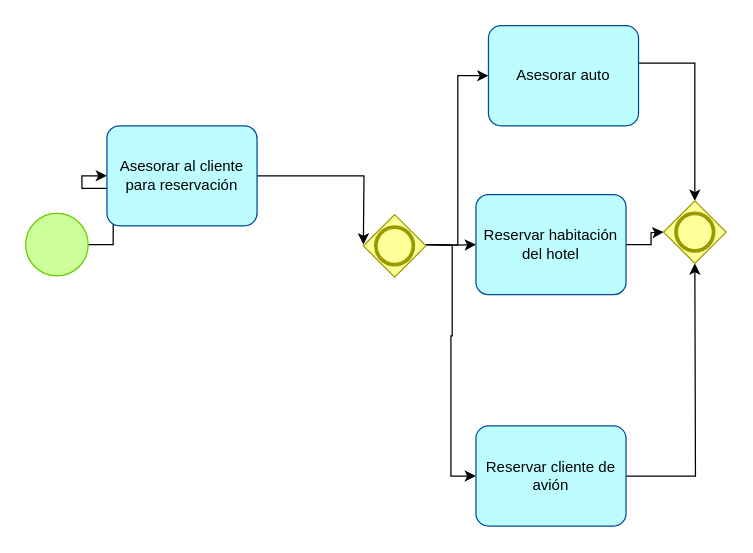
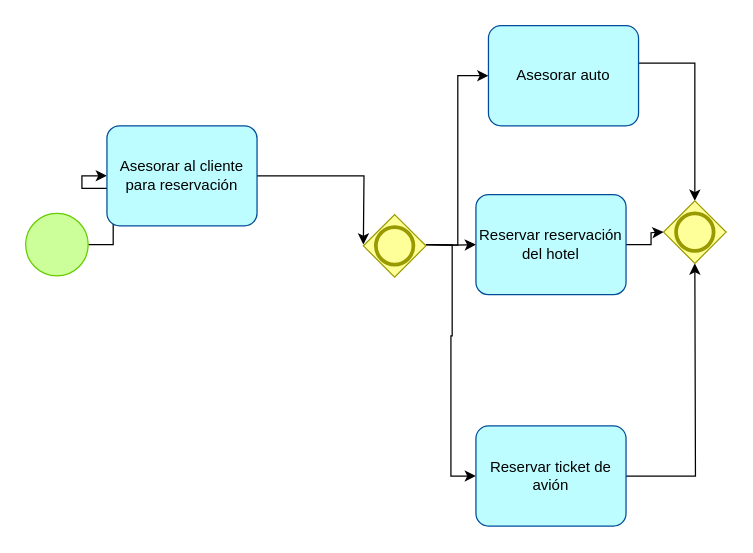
node "Reservar habitación del hotel": label "Reservar habitación del hotel" -> "Reservar reservación del hotel"
node "Reservar cliente de avión": label "Reservar cliente de avión" -> "Reservar ticket de avión"
